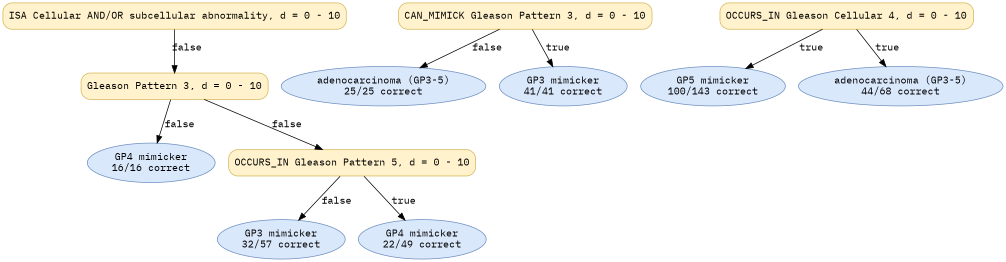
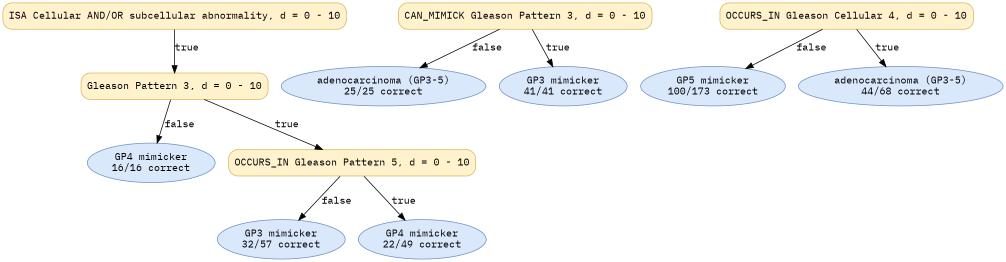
edge "ISA Cellular AND/OR subcellular abnormality, d = 0 - 10" -> "Gleason Pattern 3, d = 0 - 10": label "false" -> "true"
edge "OCCURS_IN Gleason Cellular 4, d = 0 - 10" -> "GP5 mimicker": label "true" -> "false"
node "GP5 mimicker": text "100/143 correct" -> "100/173 correct"
edge "Gleason Pattern 3, d = 0 - 10" -> "OCCURS_IN Gleason Pattern 5, d = 0 - 10": label "false" -> "true"
